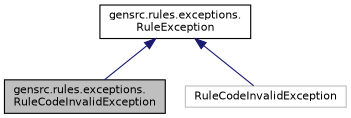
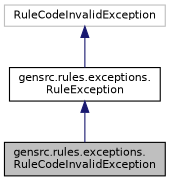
edge "RuleCodeInvalidException" -> "gensrc.rules.exceptions. RuleException": reversed
